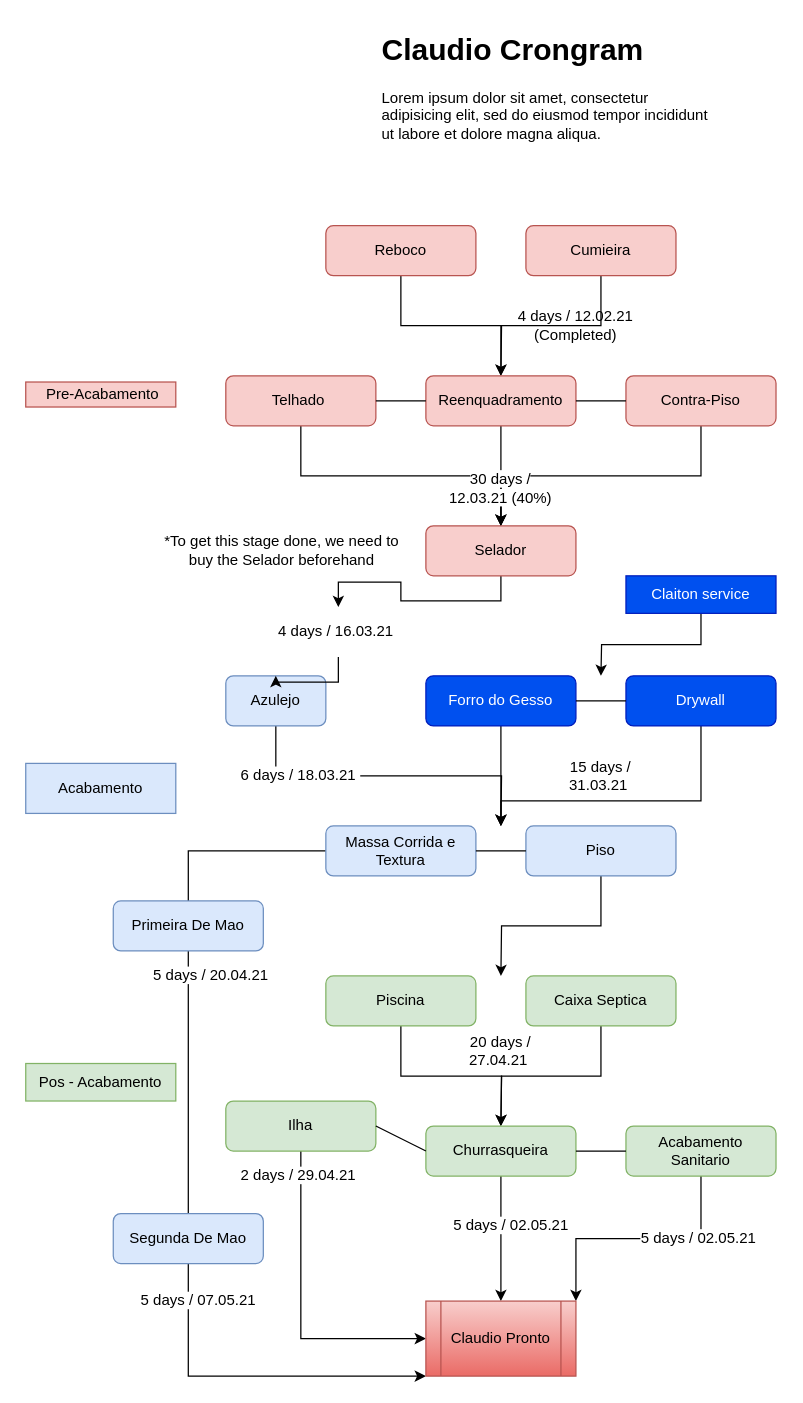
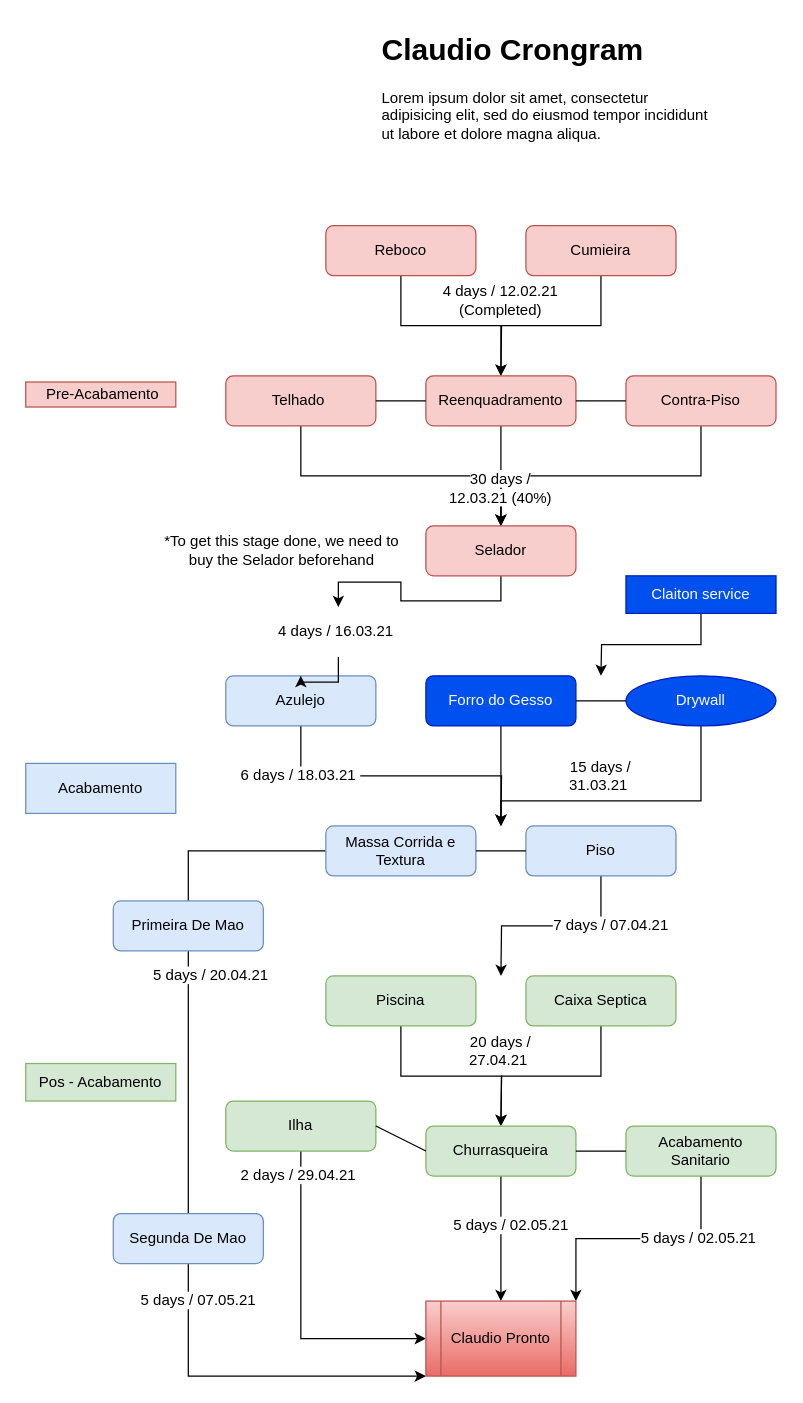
node "4 days / 12.02.21 (Completed)": moved (576, 326) -> (501, 301)
node "Azulejo": size 100x50 -> 150x50
node "Drywall": shape rounded rectangle -> ellipse
node "7 days / 07.04.21": added
